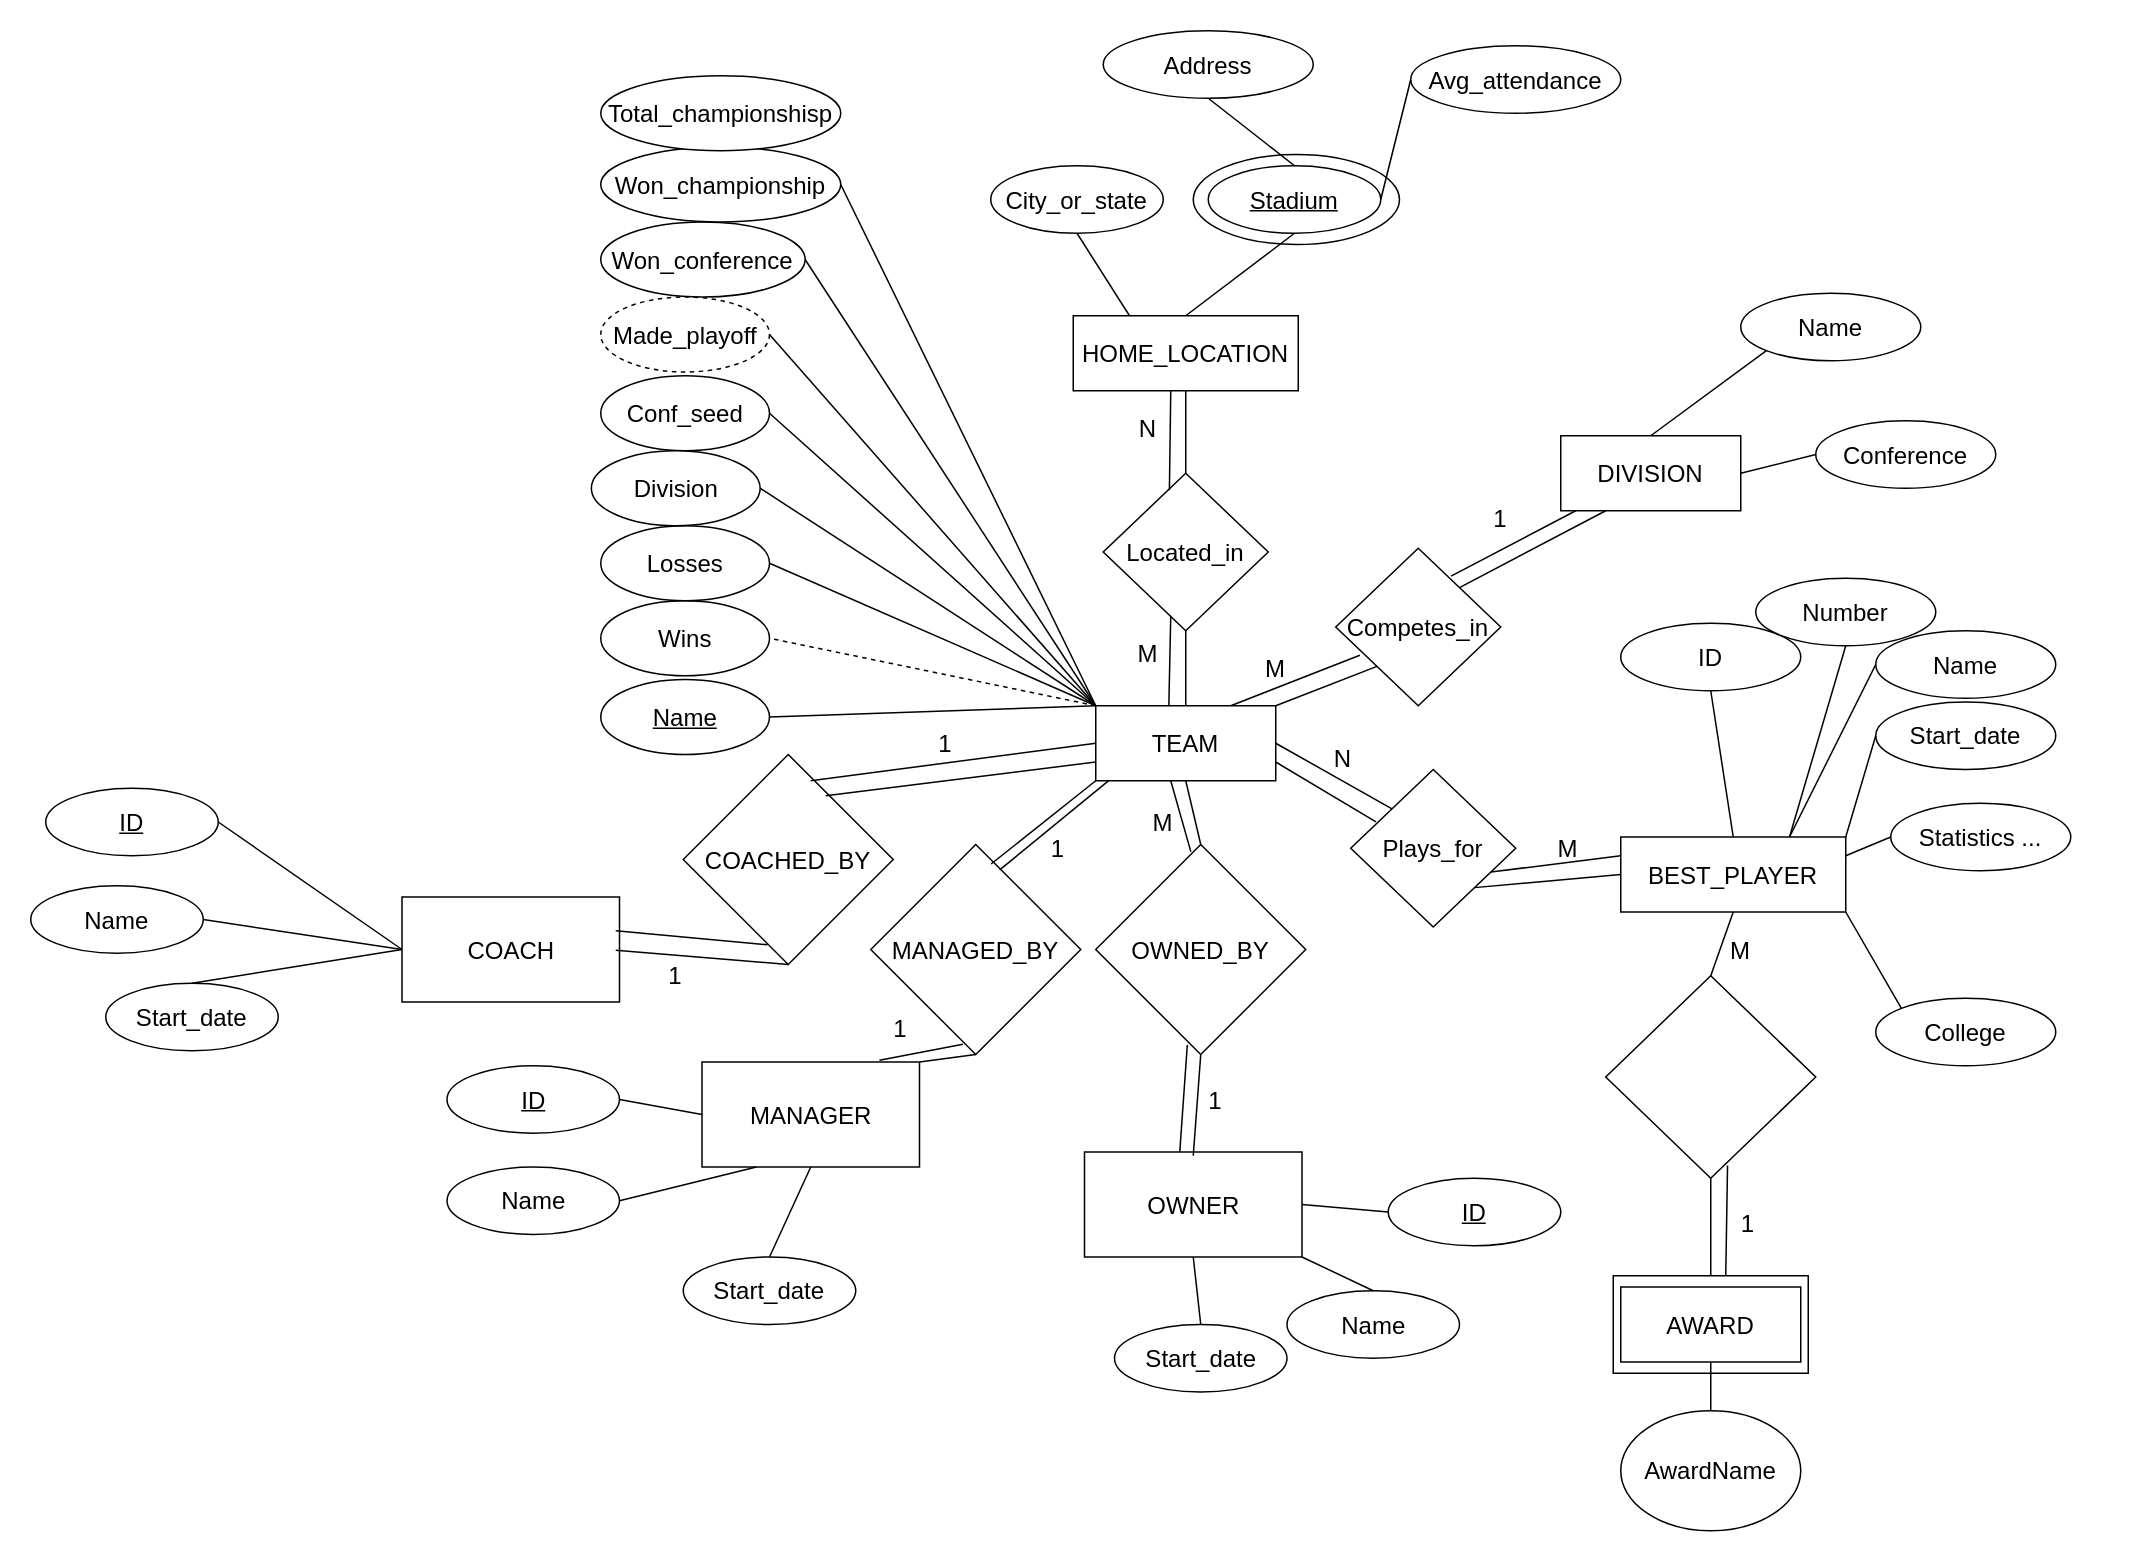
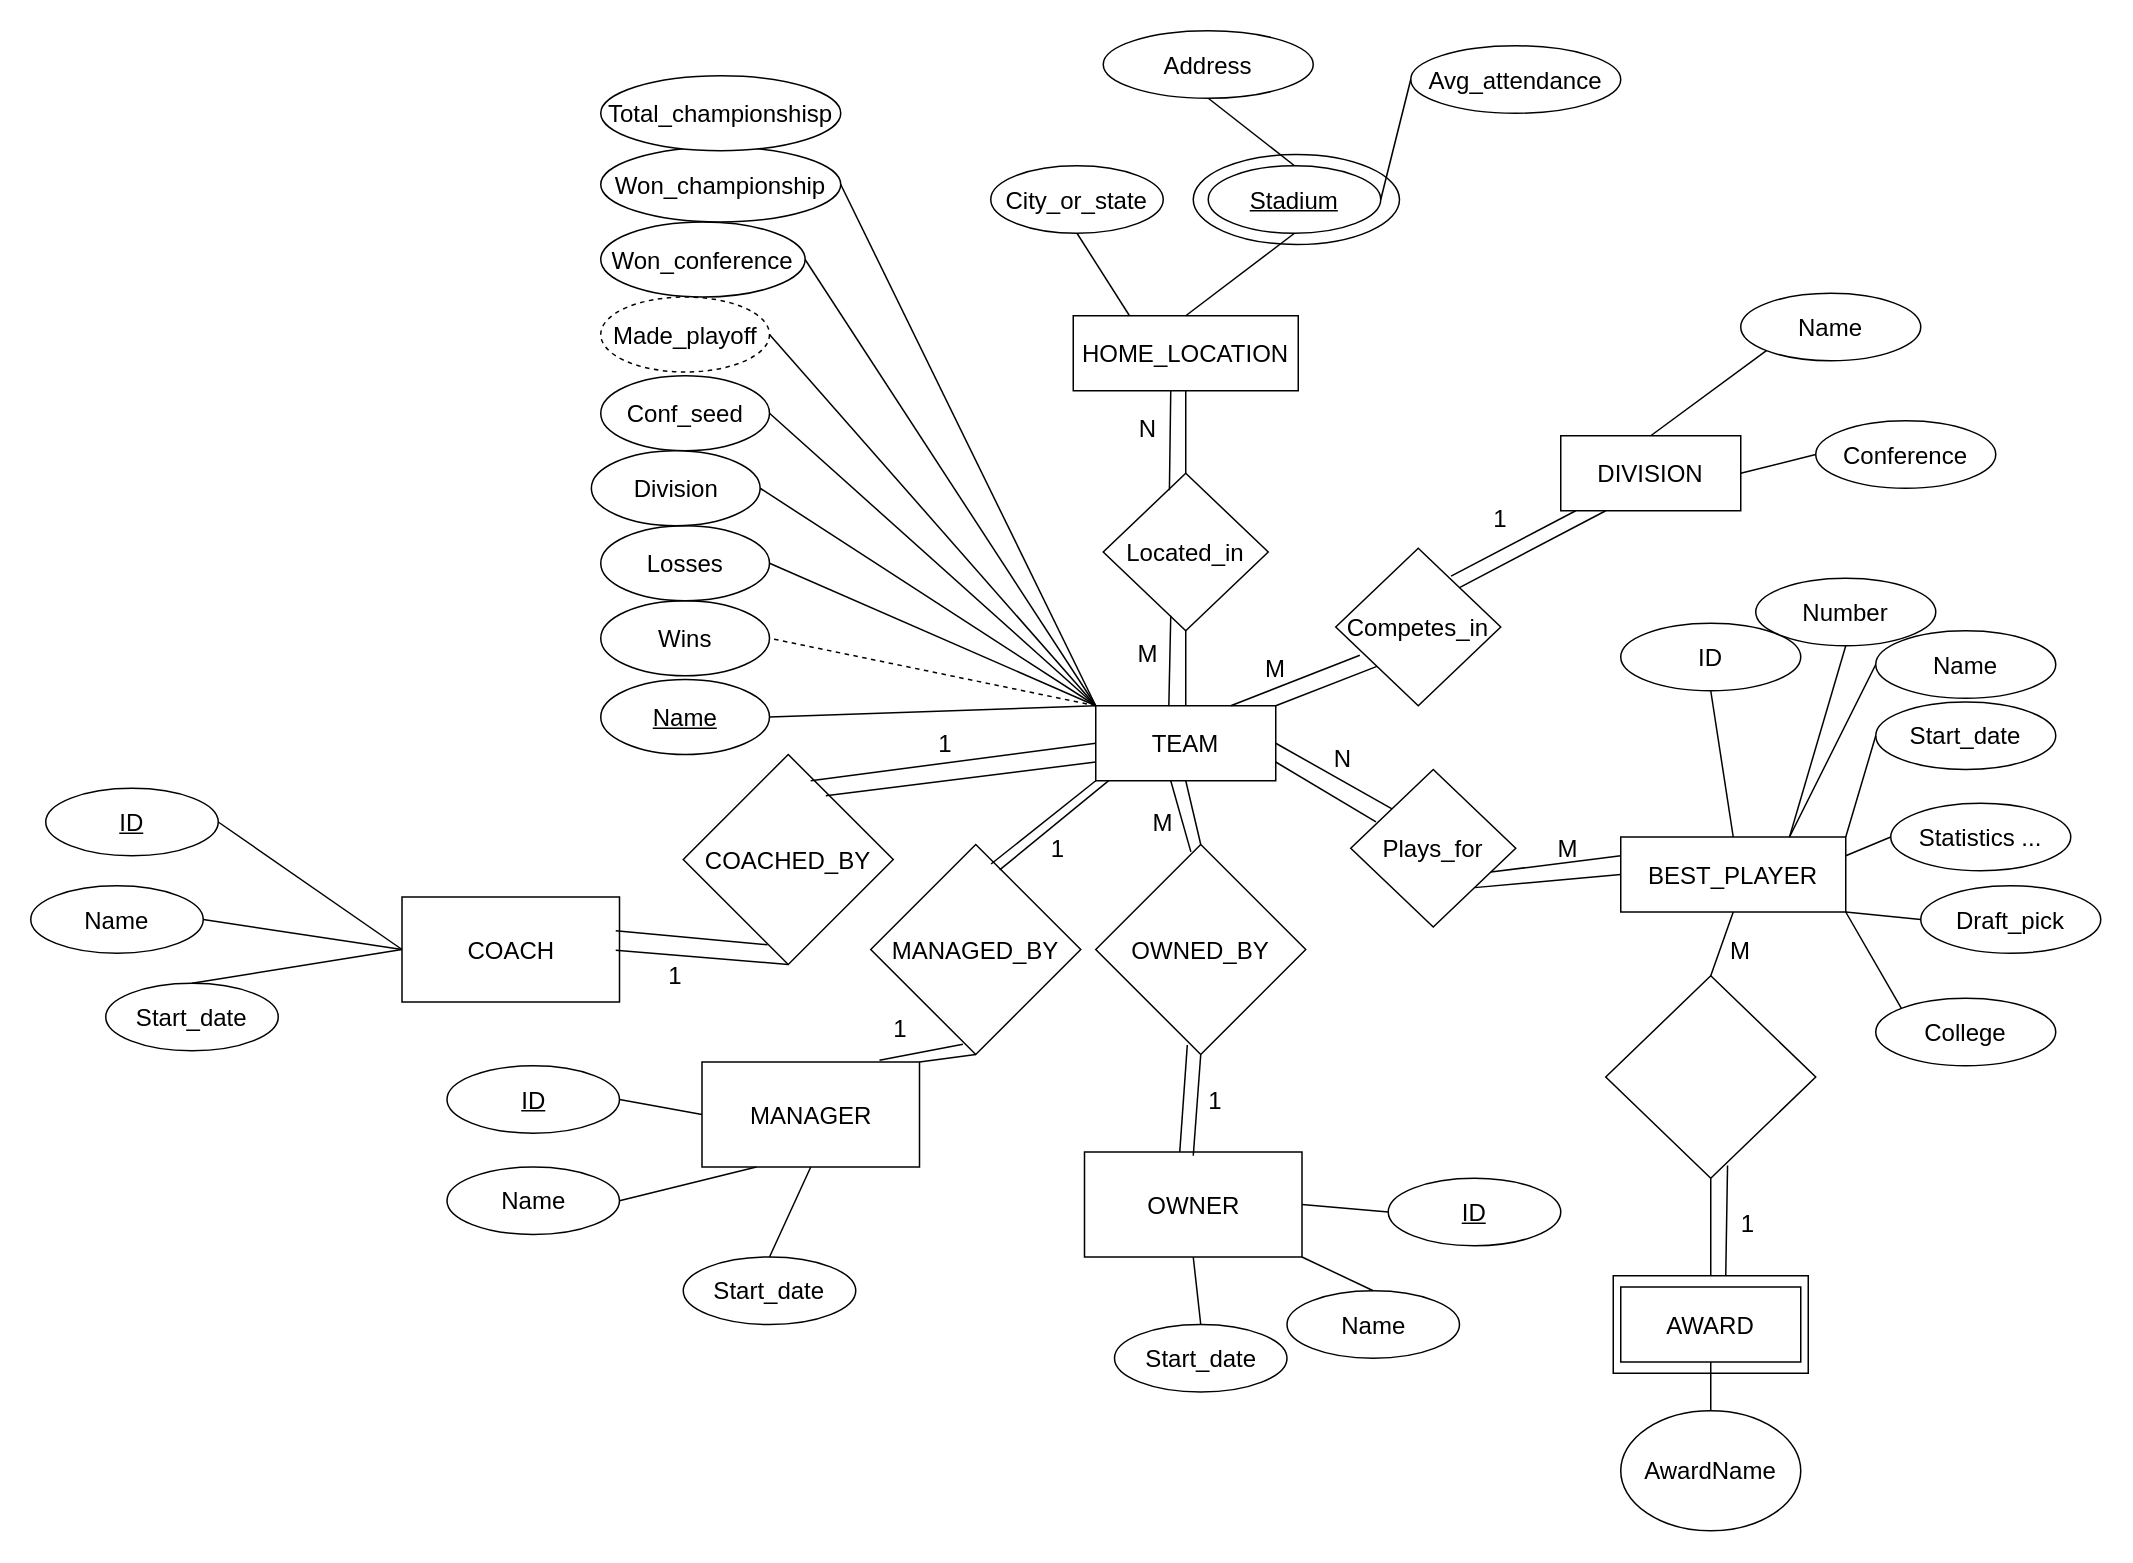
edge "BEST_PLAYER" -- "Draft_pick": added
node "Draft_pick": added
